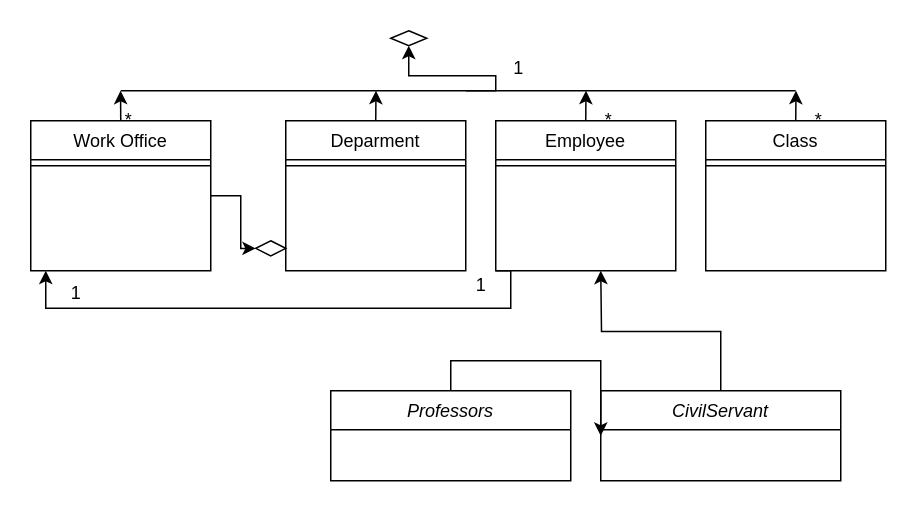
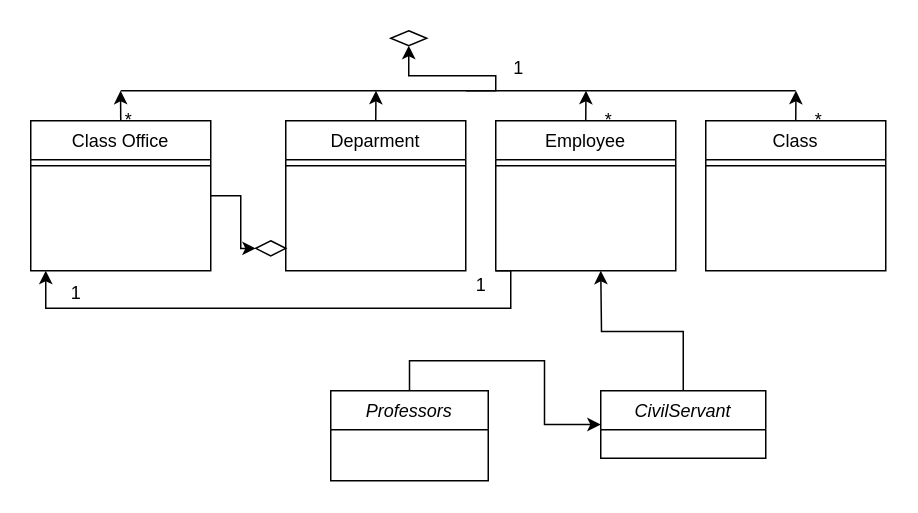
node "Work Office": label "Work Office" -> "Class Office"
node "Professors": size 240x90 -> 158x90
node "CivilServant": size 240x90 -> 165x68
